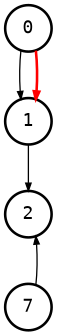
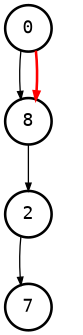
node "1": label "1" -> "8"
edge "7" -> "2": reversed
